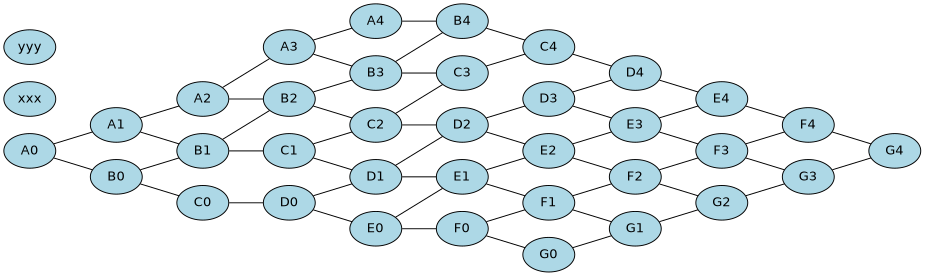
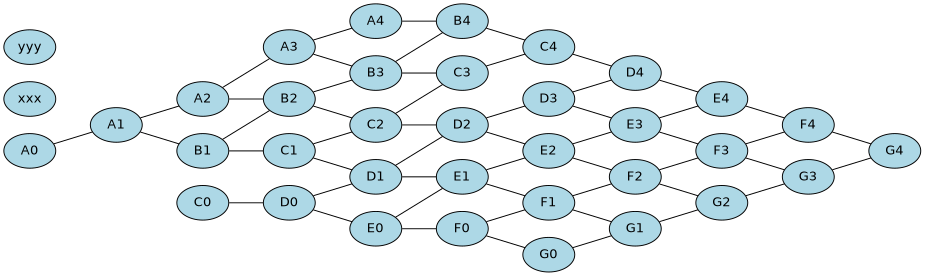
node "B0": removed
